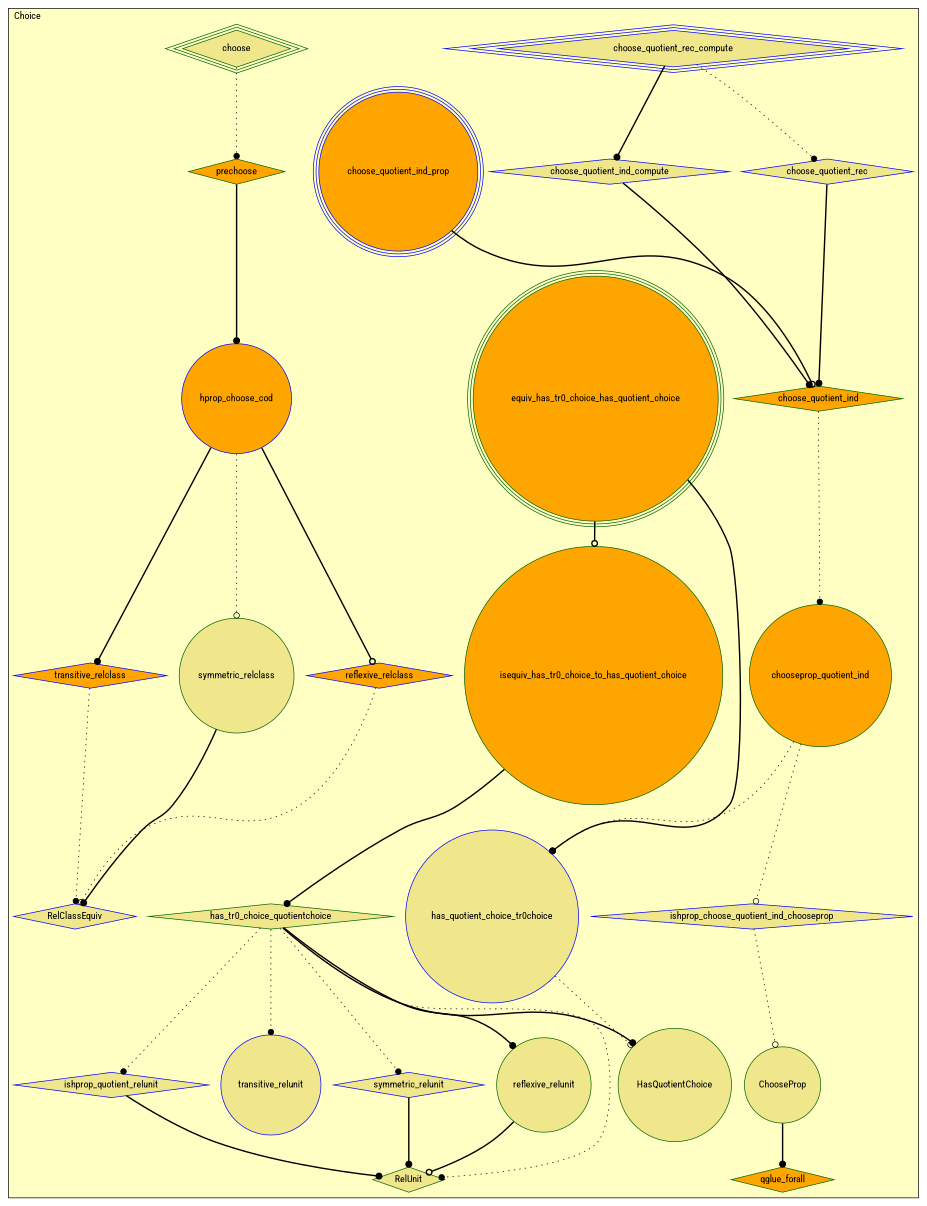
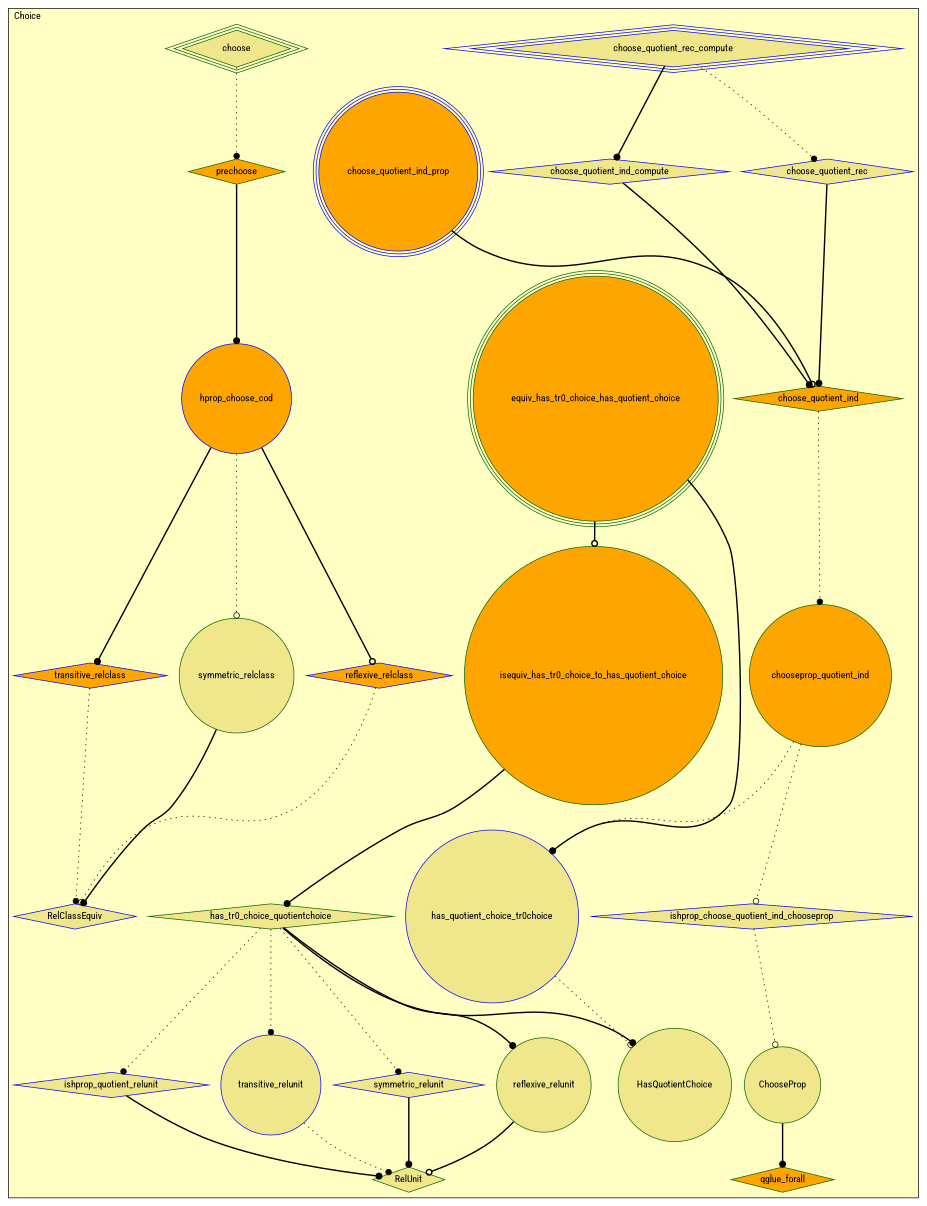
edge "has_tr0_choice_quotientchoice" -> "RelUnit": now "transitive_relunit" -> "RelUnit"
